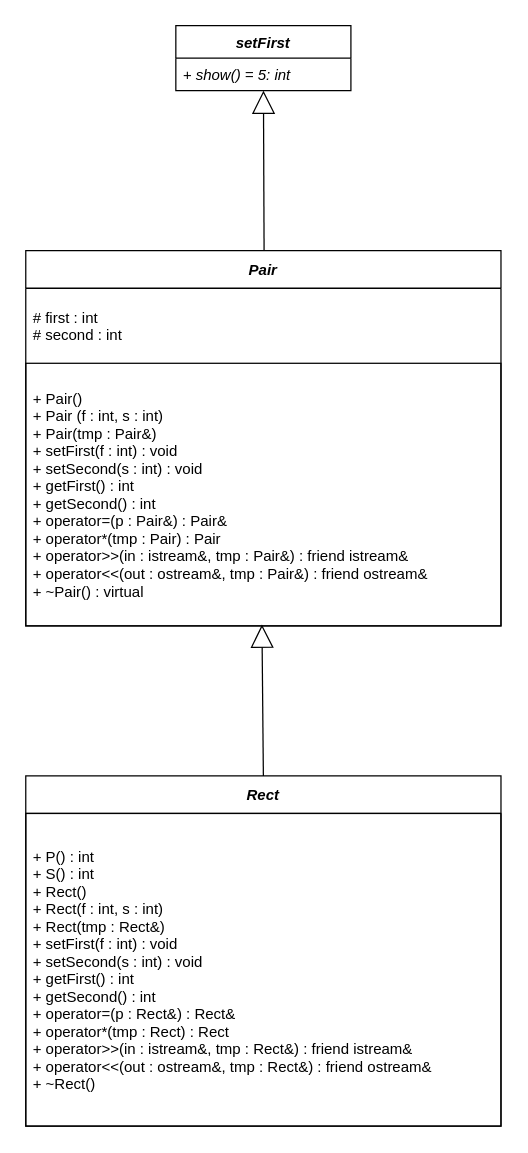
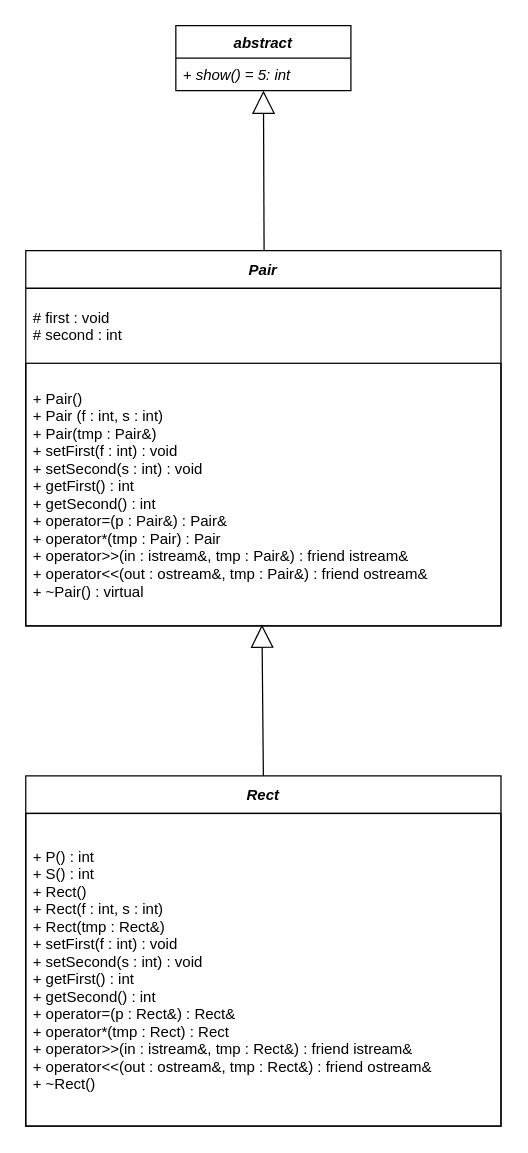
node "setFirst": label "setFirst" -> "abstract"
node "# first : int # second : int": label "# first : int # second : int" -> "# first : void # second : int"
